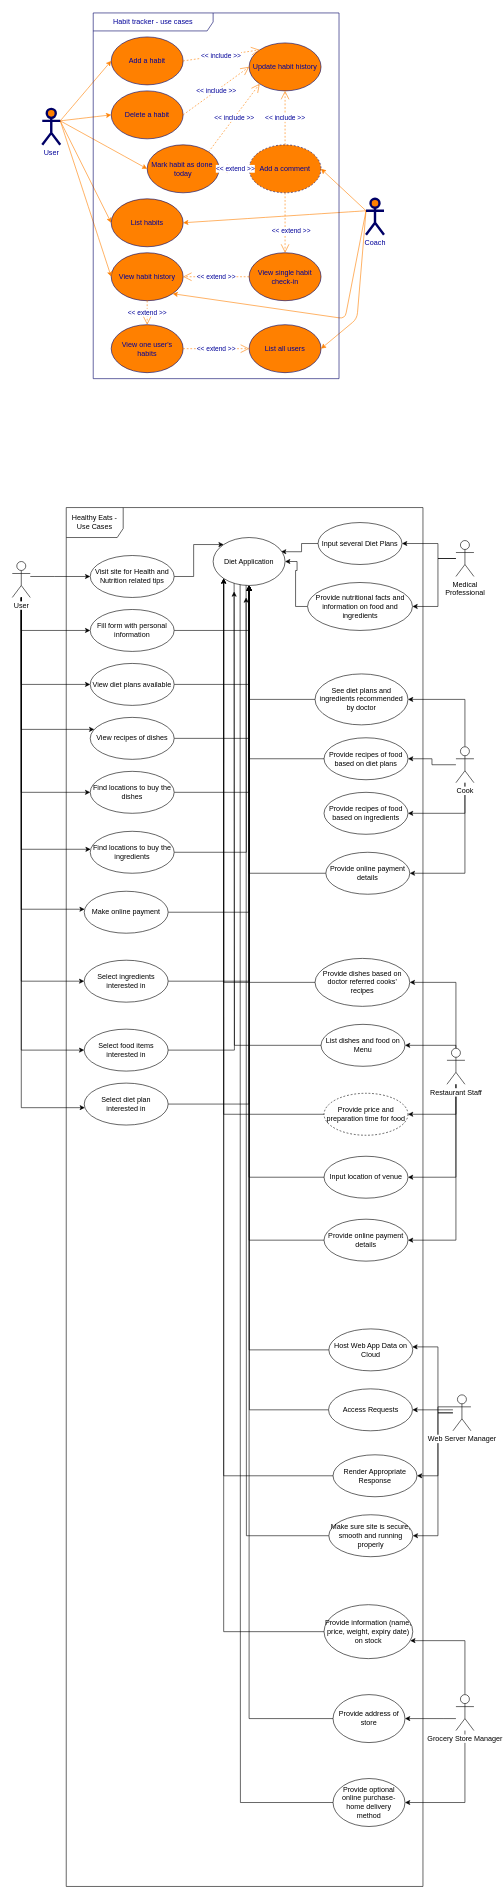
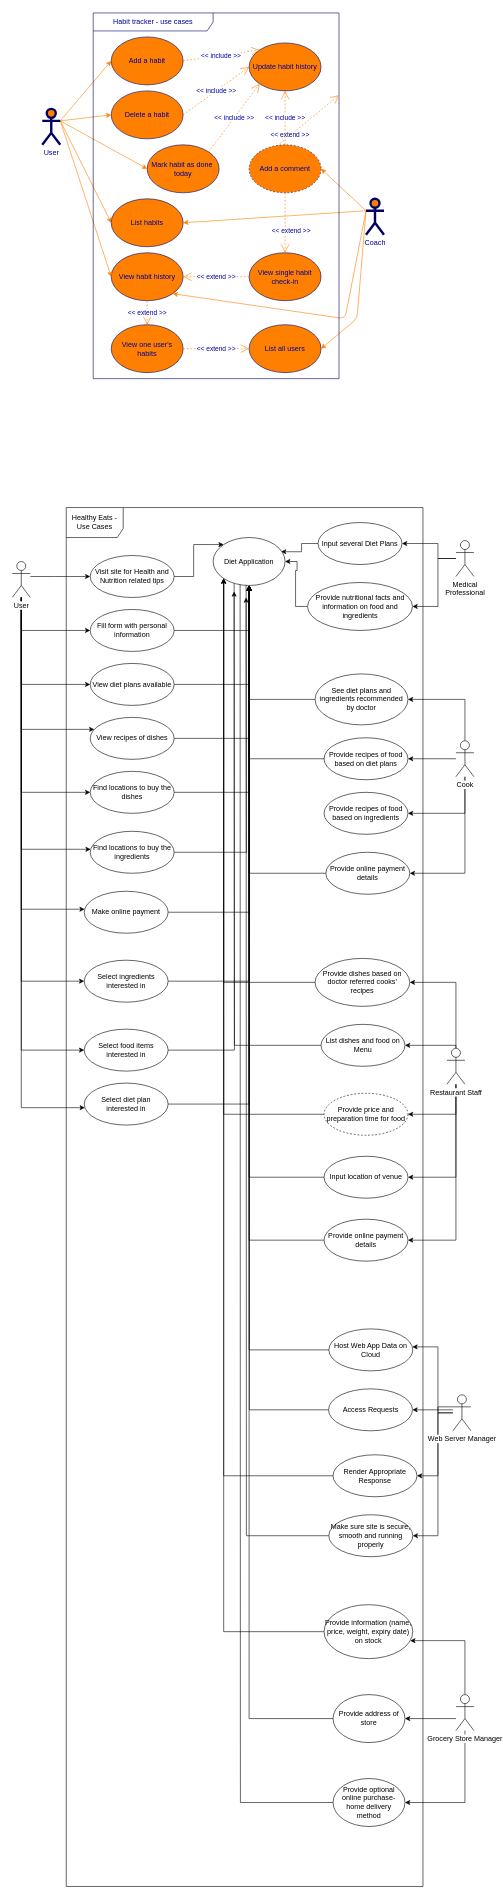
edge "Add a comment" -> "Mark habit as done today": now "Add a comment" -> "Habit tracker - use cases"
node "Cook": moved (465, 765) -> (465, 759)
